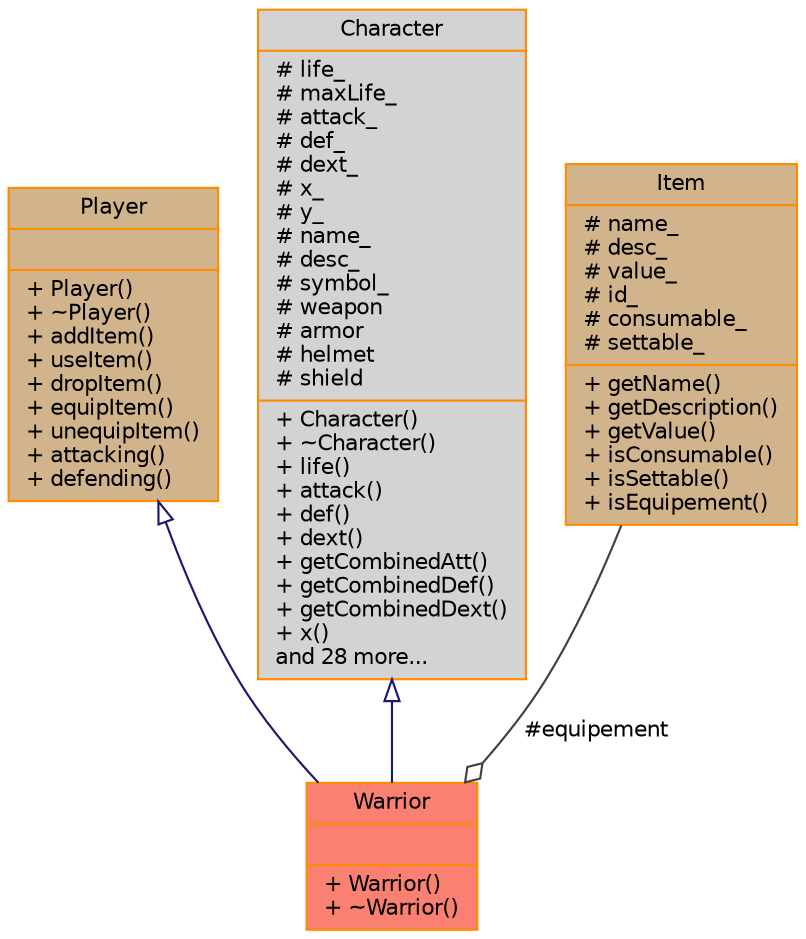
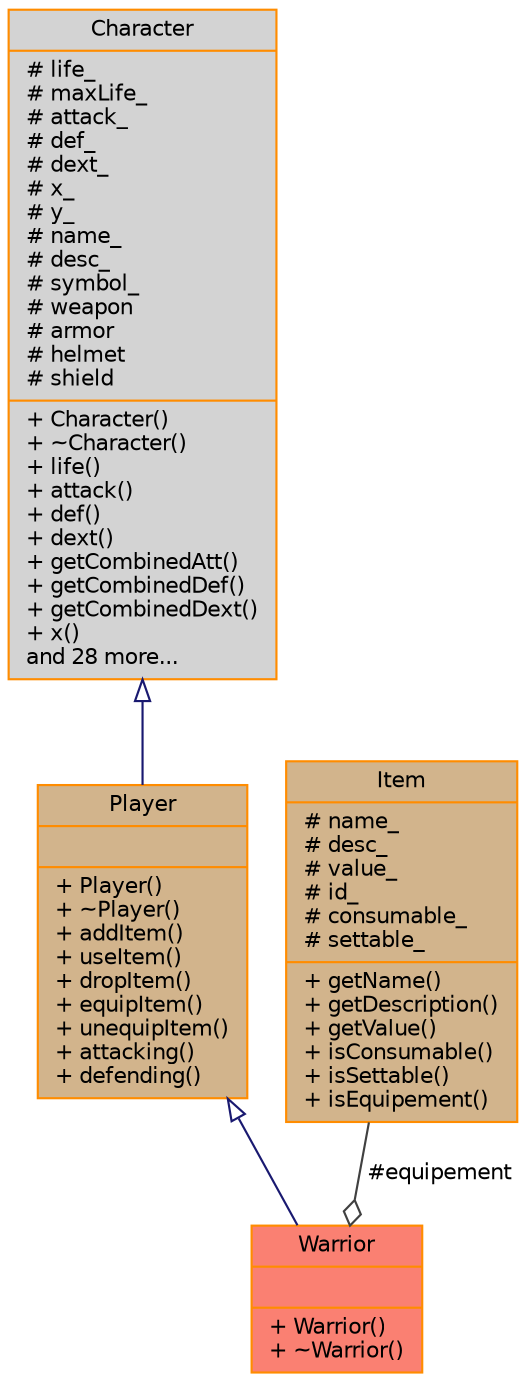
edge "Warrior" -> "Character": now "Player" -> "Character"
